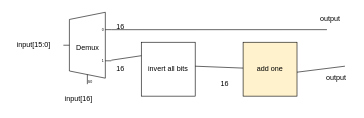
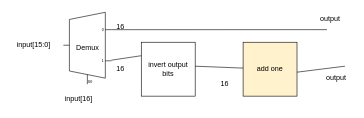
node "invert all bits": label "invert all bits" -> "invert output bits"
